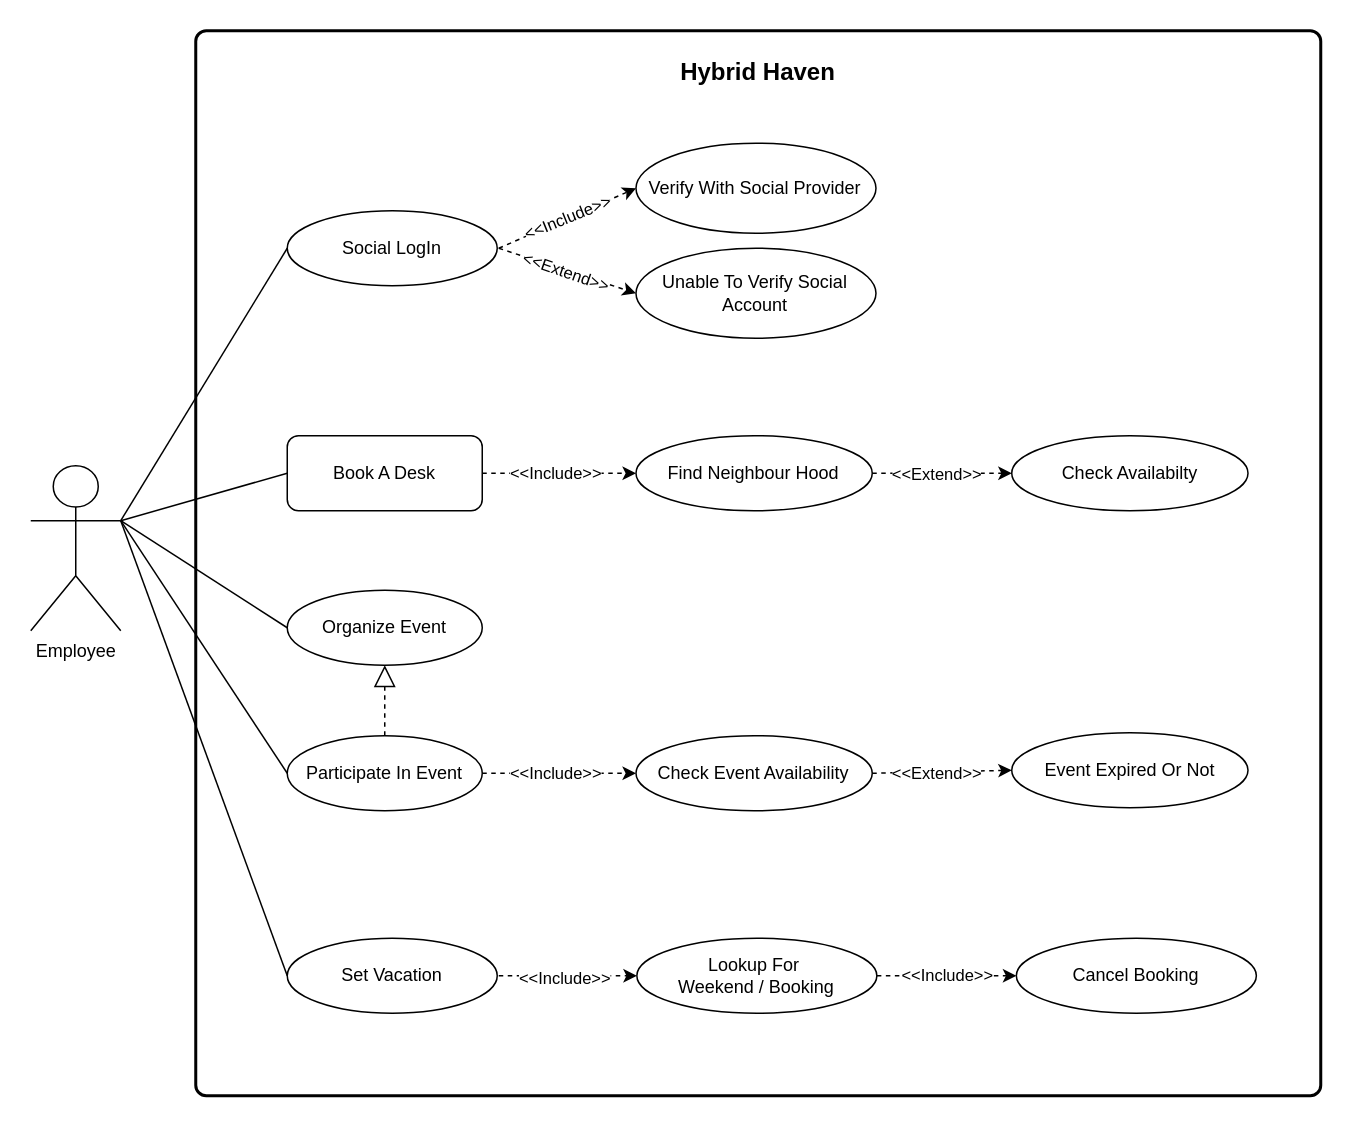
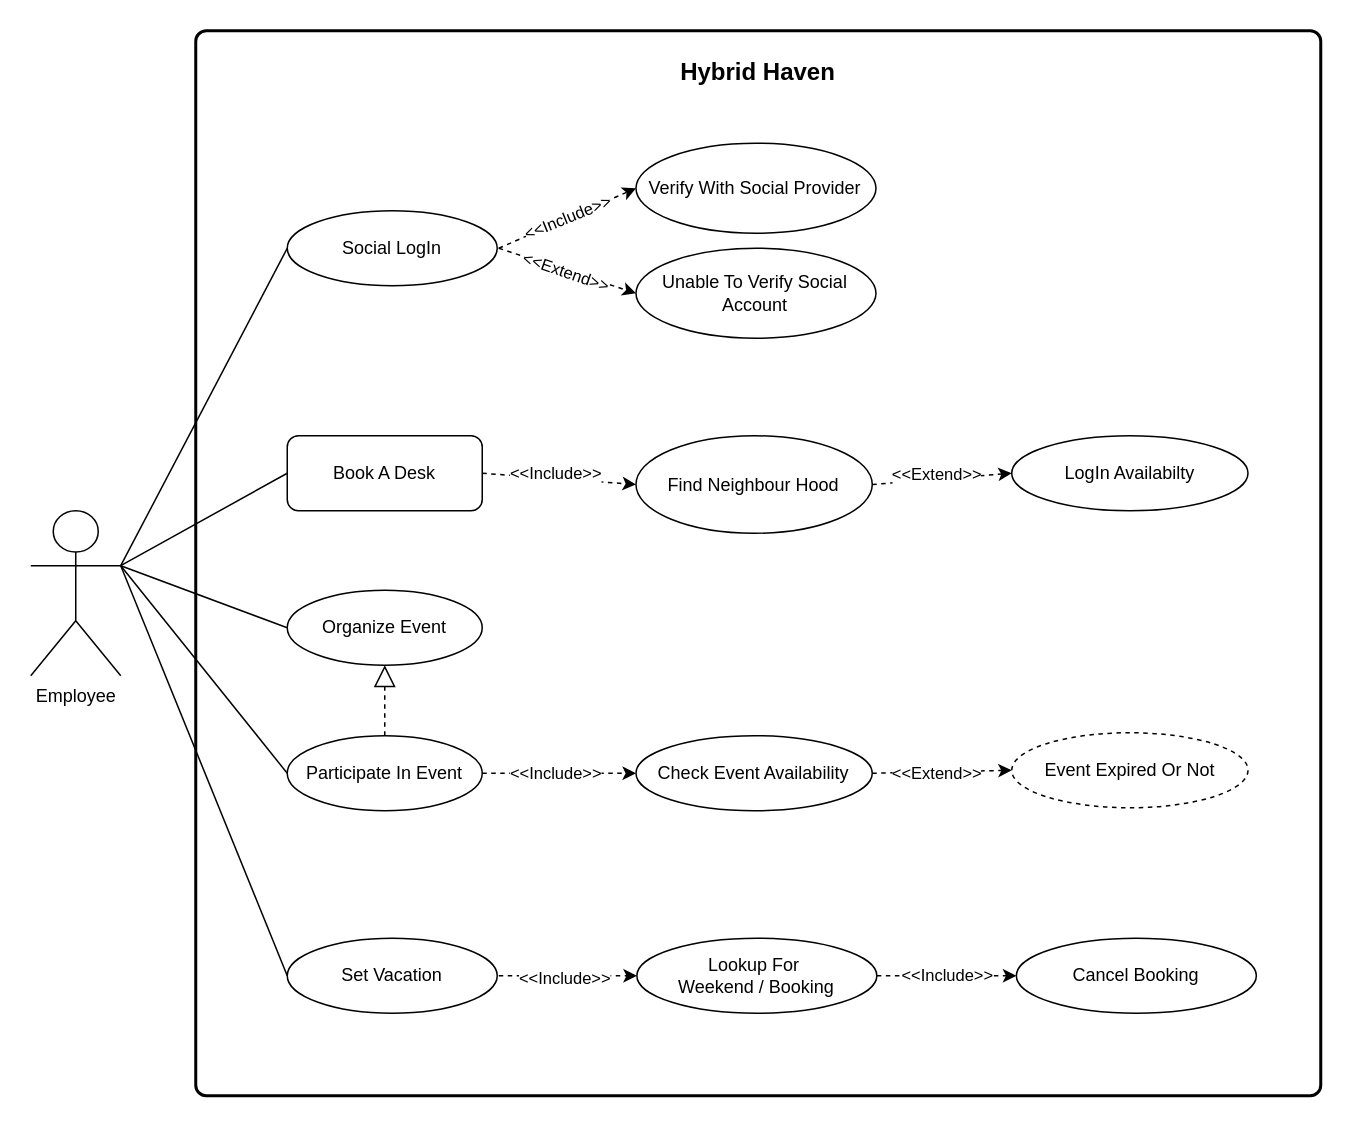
node "Find Neighbour Hood": size 236x75 -> 236x98
node "Check Availabilty": label "Check Availabilty" -> "LogIn Availabilty"
node "Employee": moved (76, 548) -> (76, 593)
node "Event Expired Or Not": style solid -> dashed
